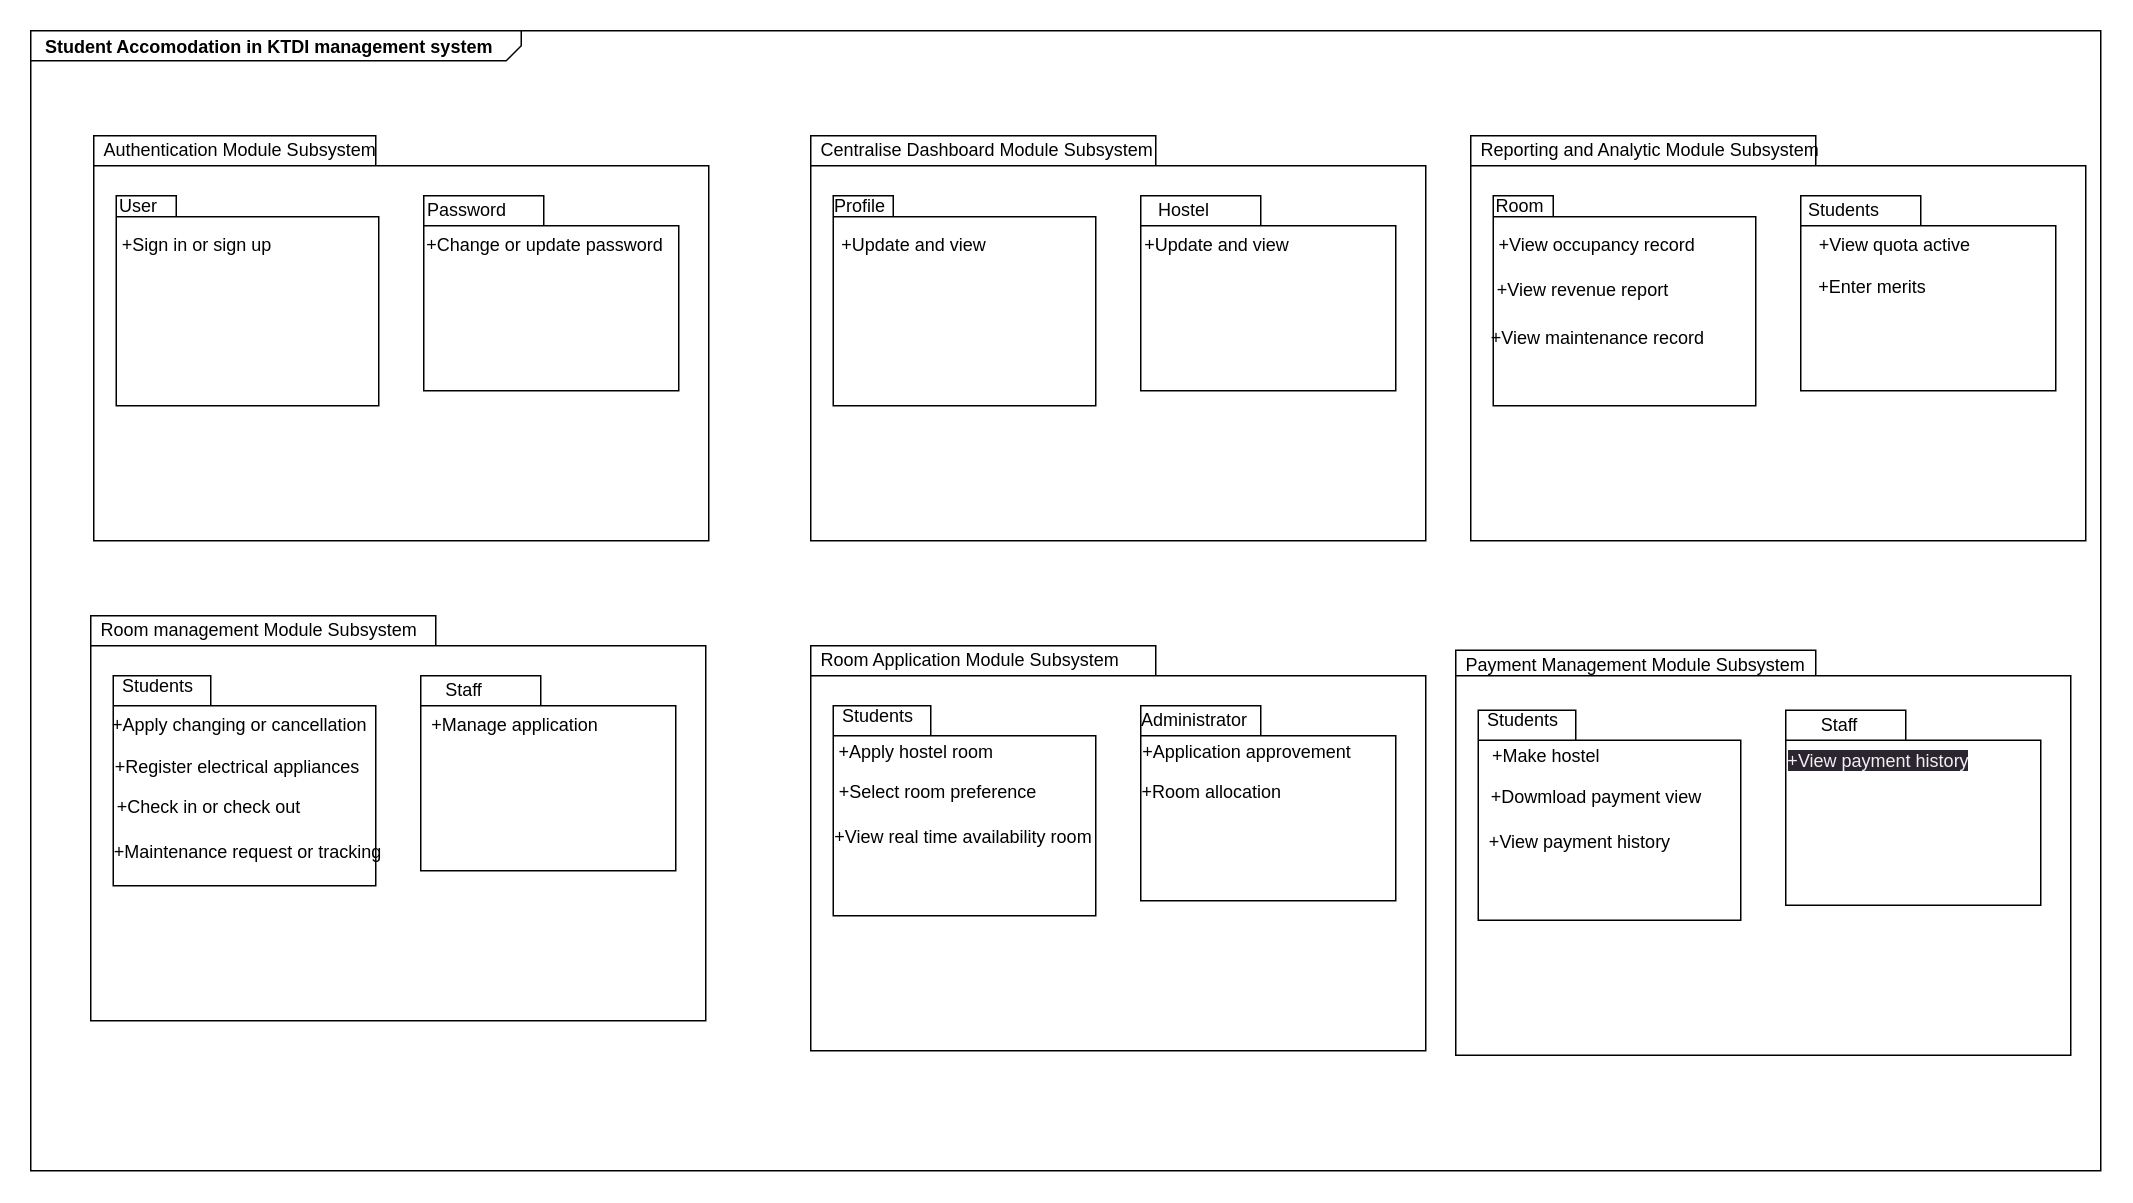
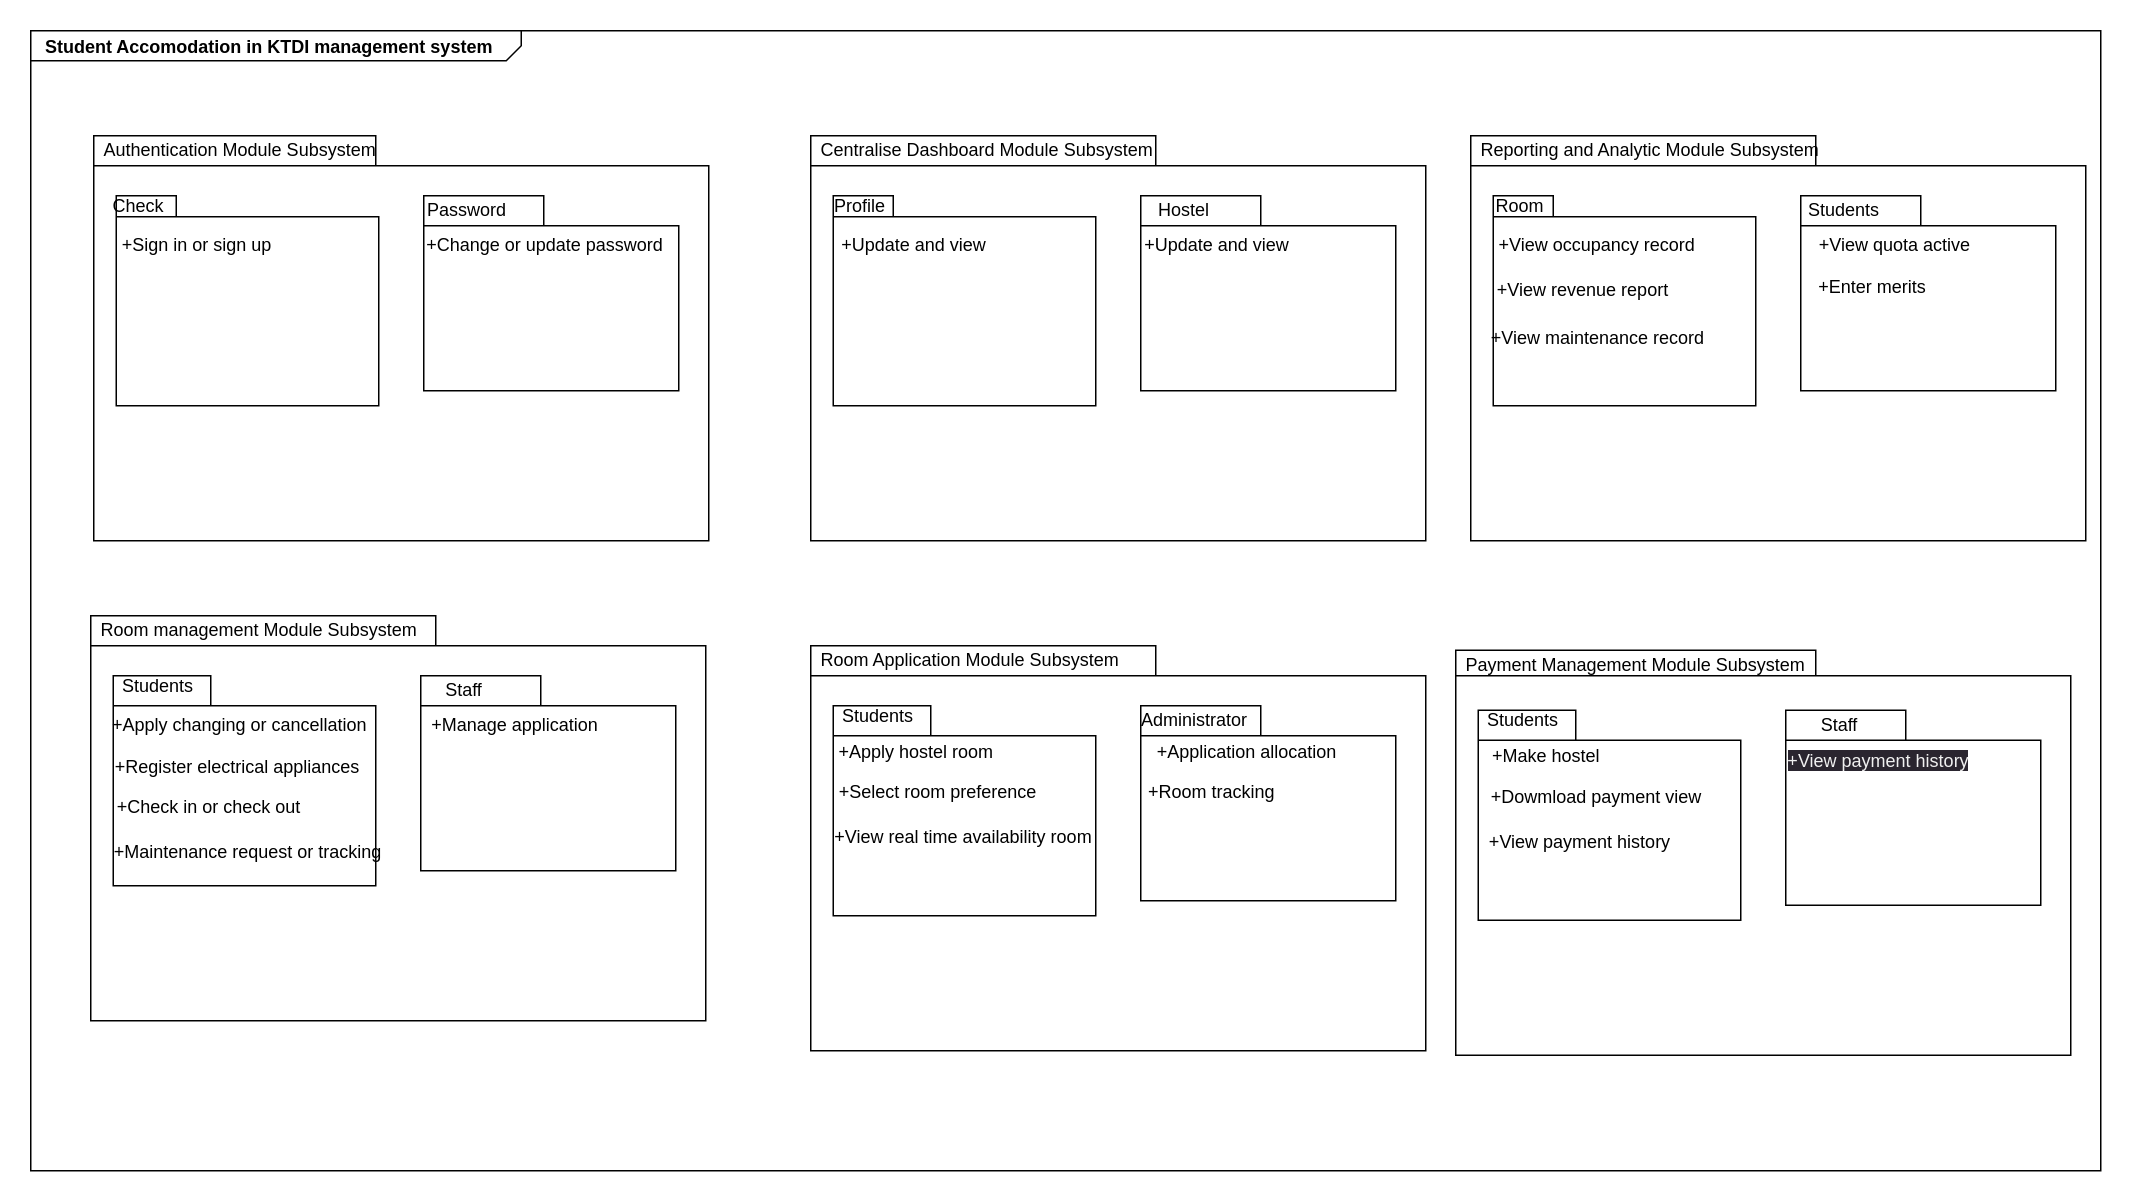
node "User": label "User" -> "Check"
node "+Application approvement": label "+Application approvement" -> "+Application allocation"
node "+Room allocation": label "+Room allocation" -> "+Room tracking"
